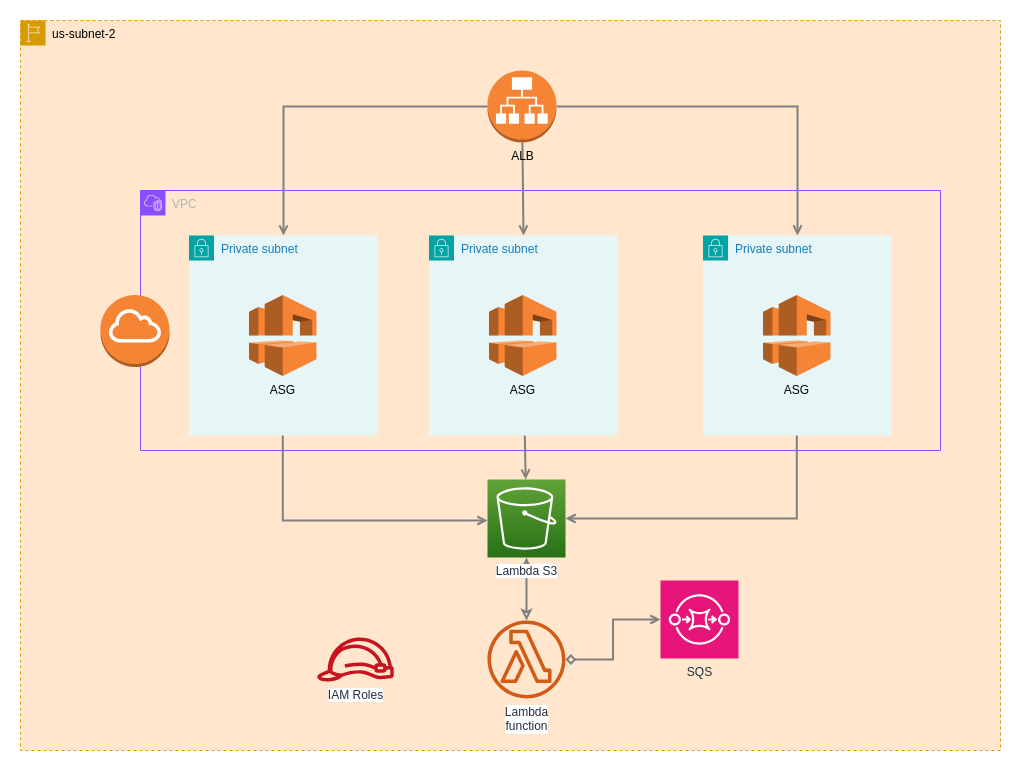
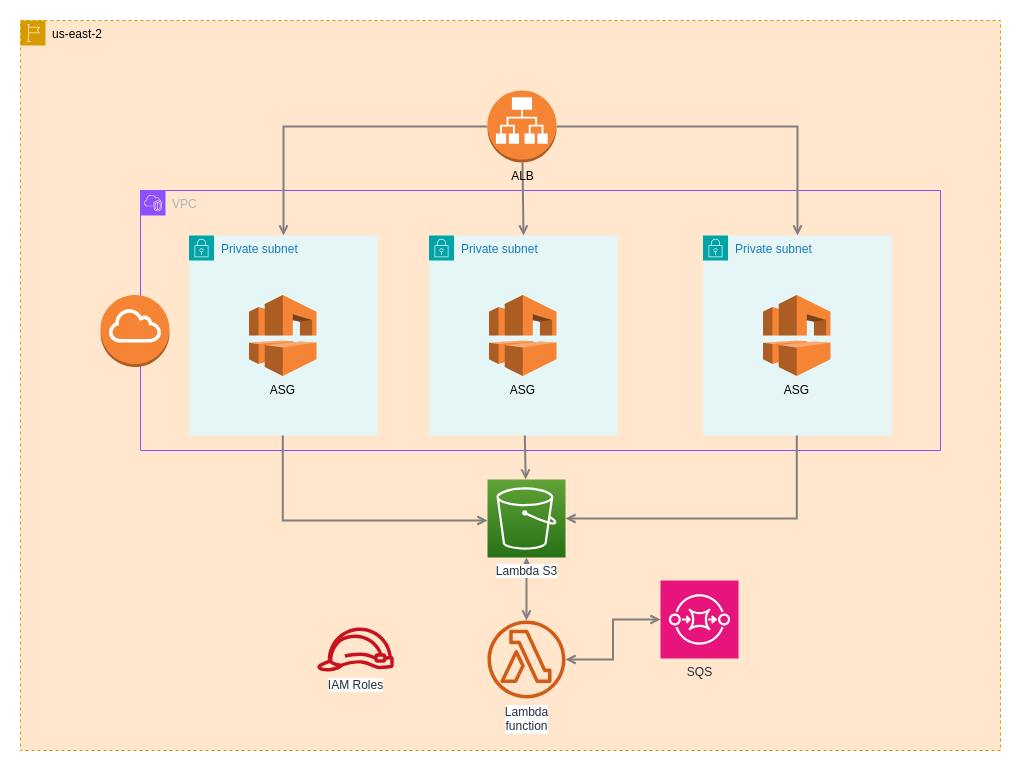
node "us-subnet-2": label "us-subnet-2" -> "us-east-2"
node "ALB": moved (522, 107) -> (522, 127)
edge "Lambda S3" -- "Lambda function": arrowhead classic -> open
node "IAM Roles": moved (356, 660) -> (356, 650)
edge "SQS" -- "Lambda function": arrowhead diamond -> open
